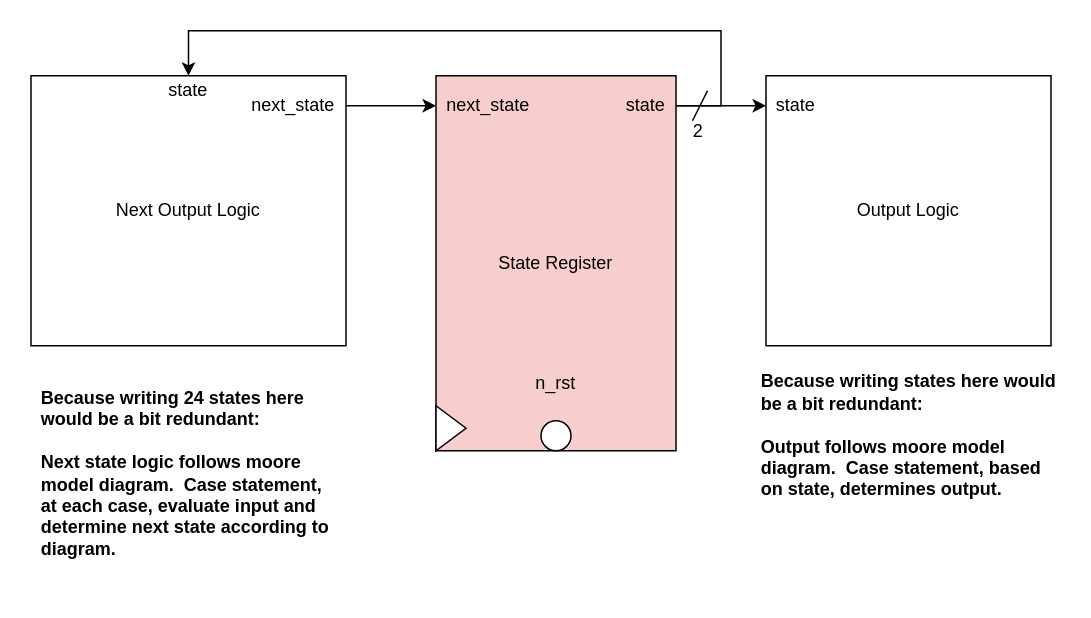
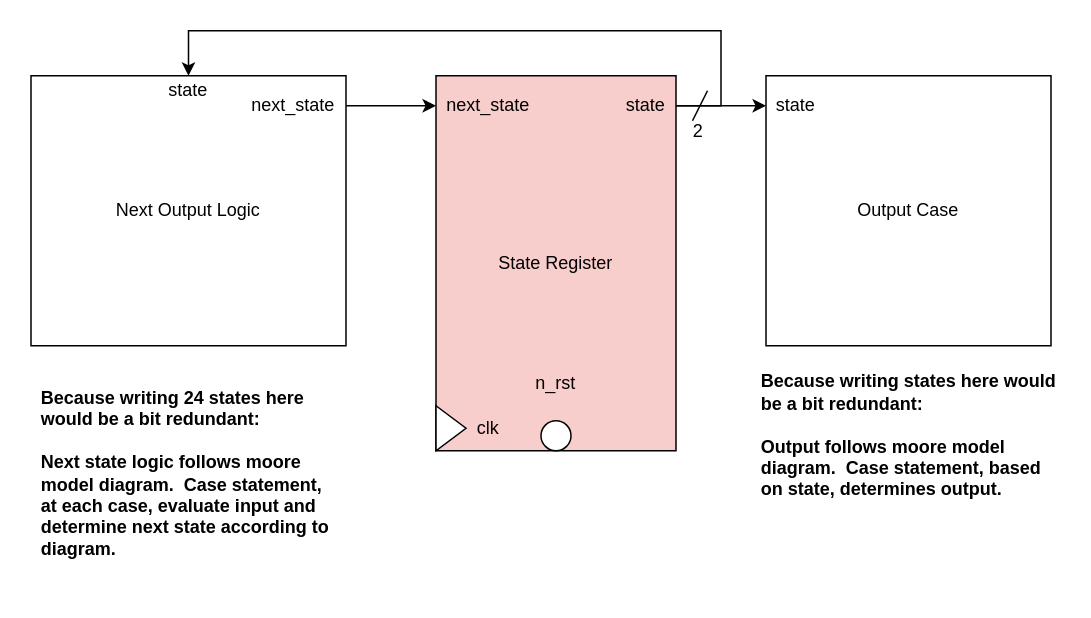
node "Output Logic": label "Output Logic" -> "Output Case"
node "clk": added
